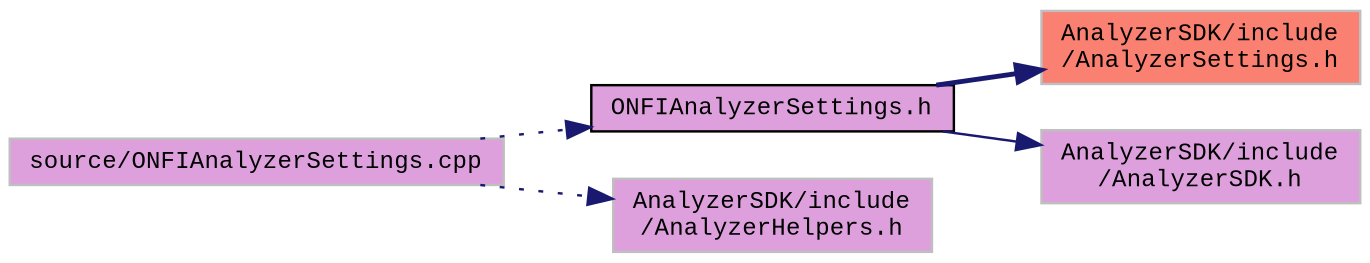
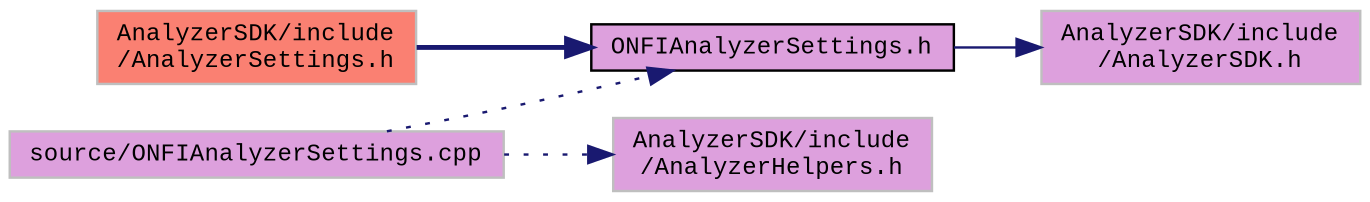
edge "ONFIAnalyzerSettings.h" -> "AnalyzerSDK/include /AnalyzerSettings.h": reversed
